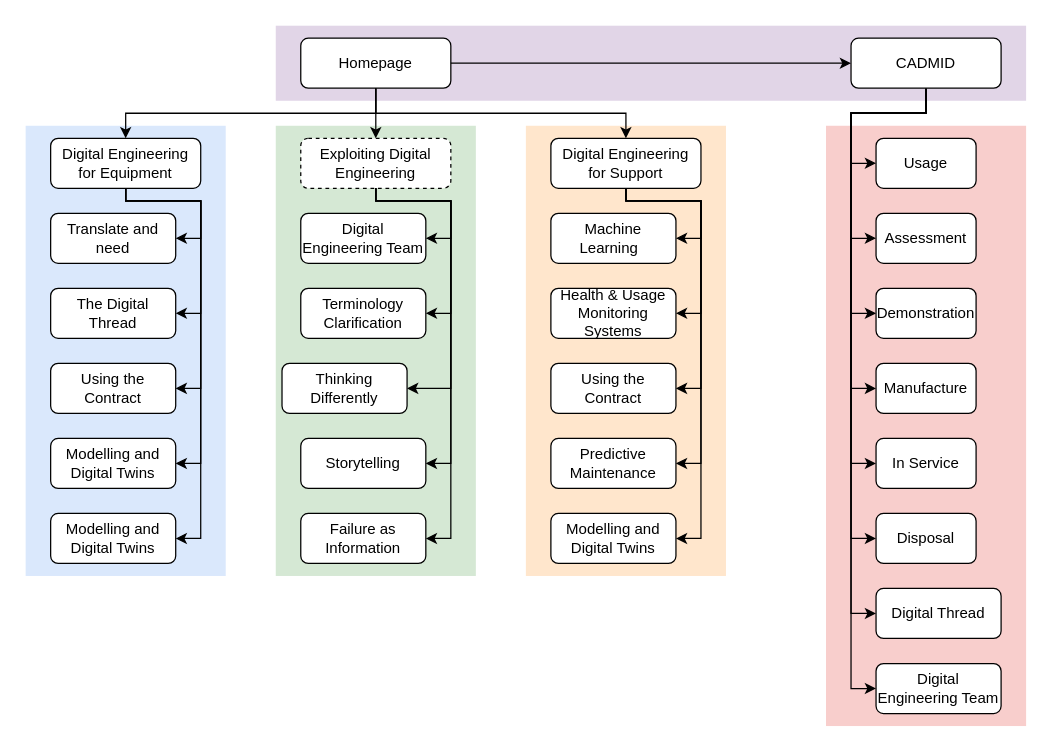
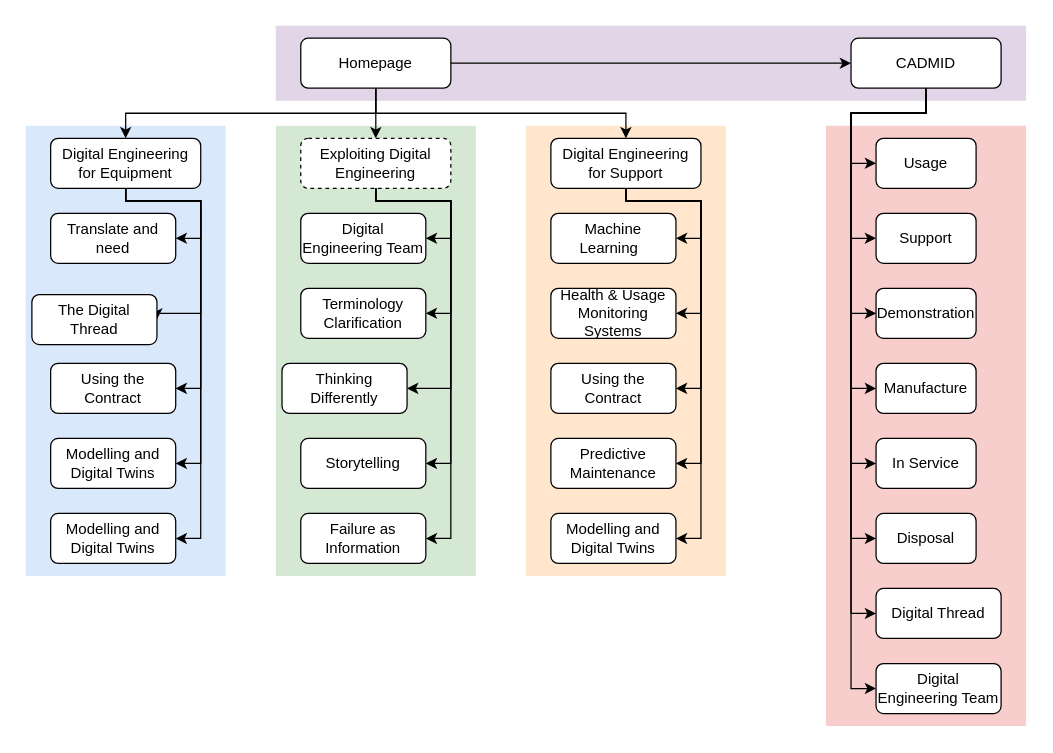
node "Assessment": label "Assessment" -> "Support"
node "The Digital Thread": moved (113, 313) -> (94, 319)
